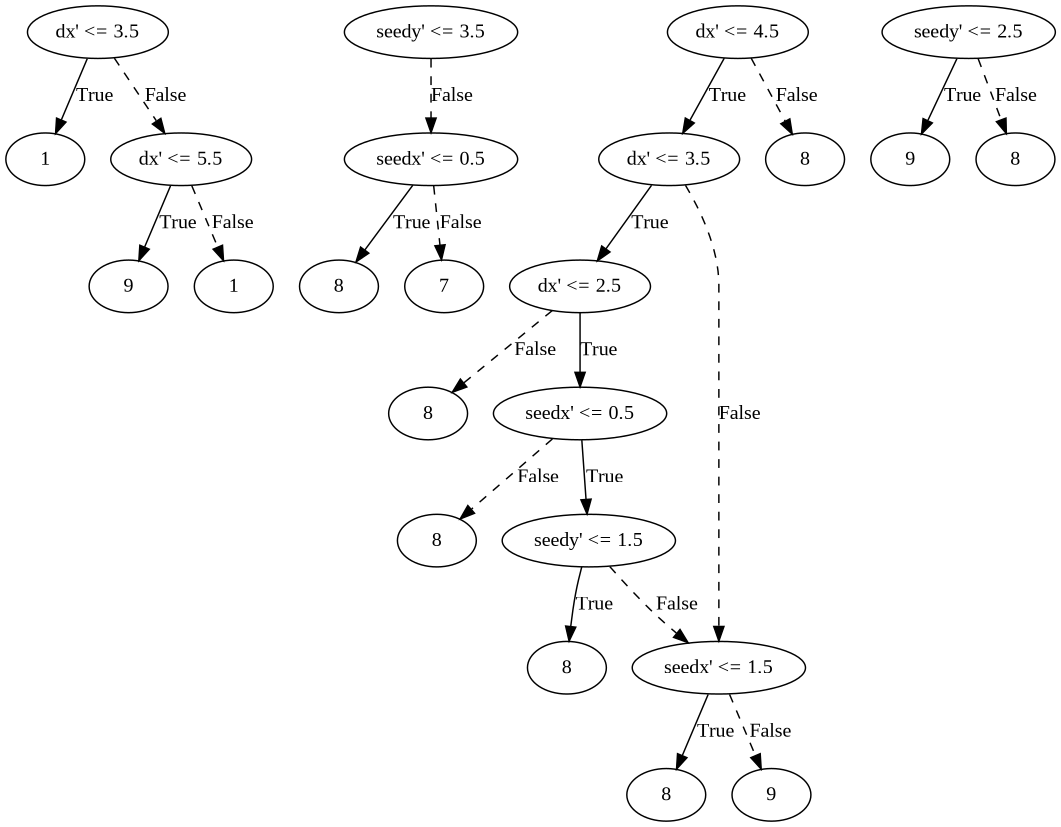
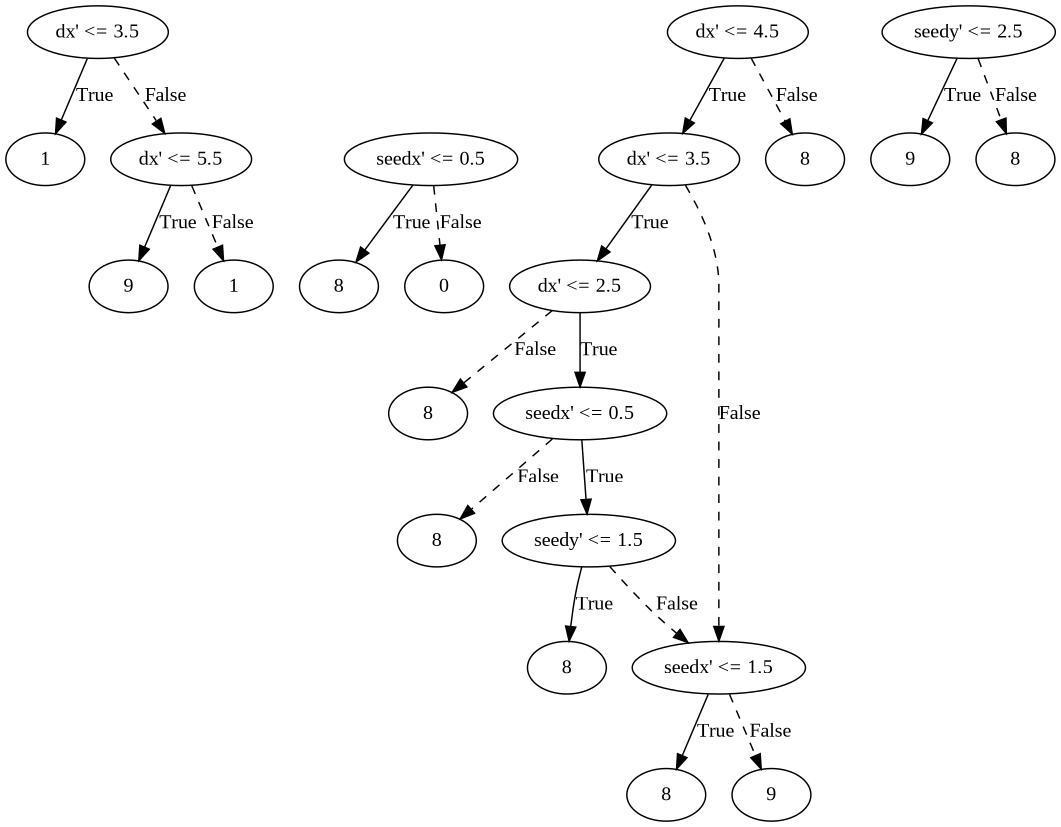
node "seedy' <= 3.5": removed
node "7": label "7" -> "0"
